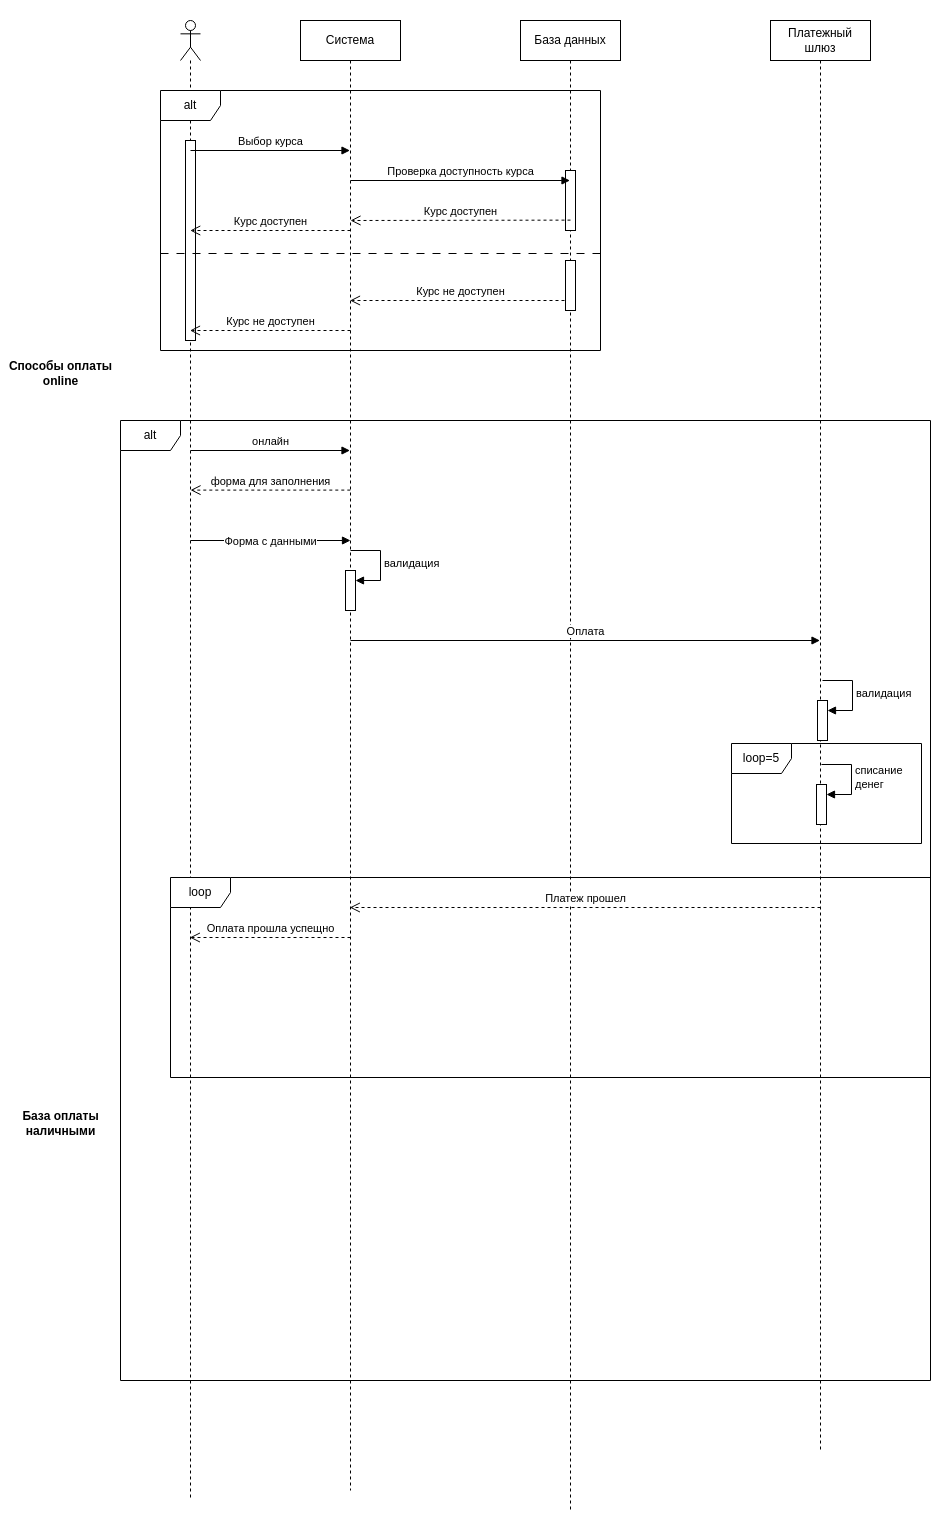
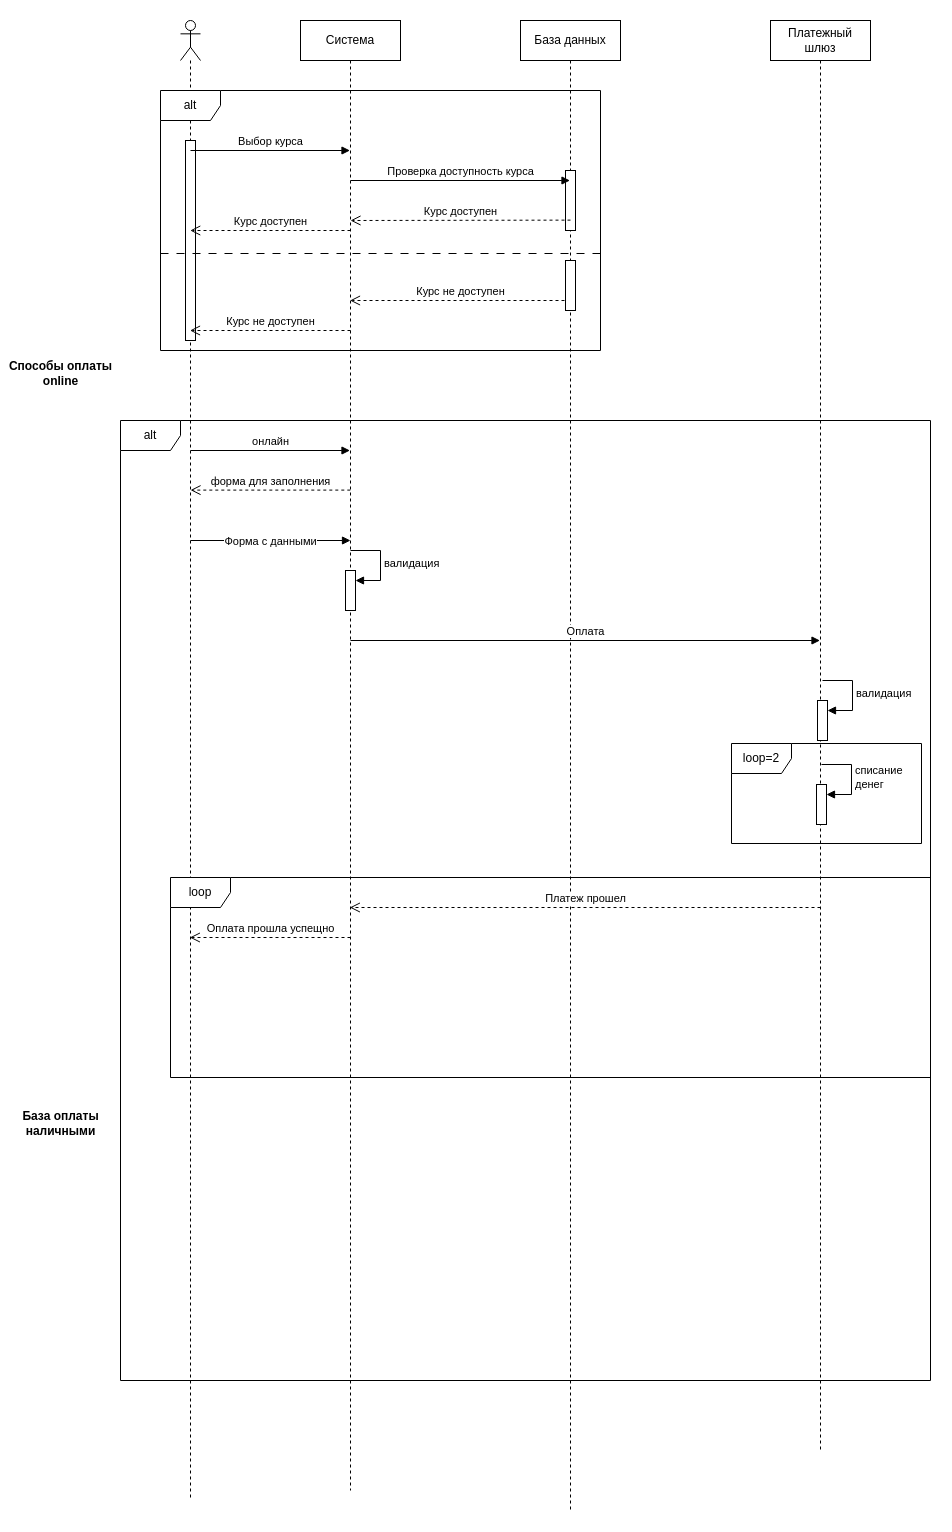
node "loop=5": label "loop=5" -> "loop=2"
